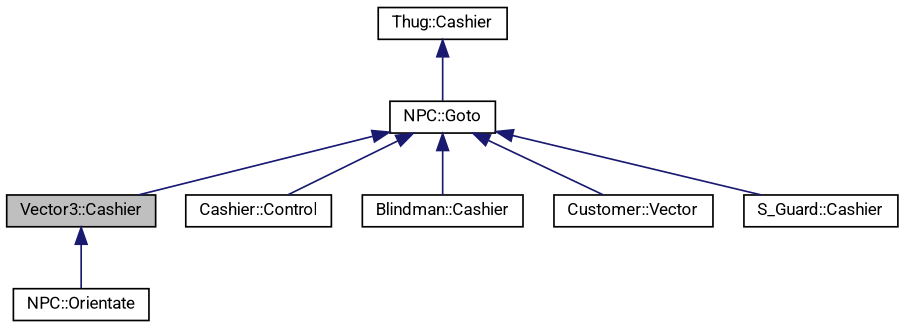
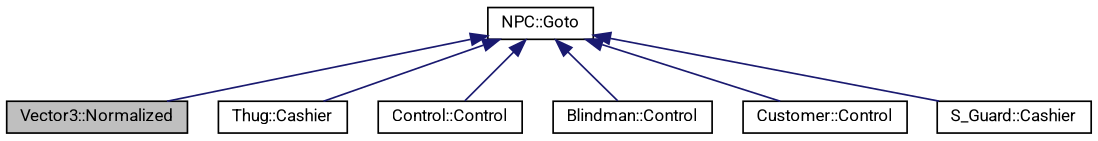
edge "NPC::Goto" -> "Thug::Cashier": reversed
node "Vector3::Cashier": label "Vector3::Cashier" -> "Vector3::Normalized"
node "Cashier::Control": label "Cashier::Control" -> "Control::Control"
node "Blindman::Cashier": label "Blindman::Cashier" -> "Blindman::Control"
node "Customer::Vector": label "Customer::Vector" -> "Customer::Control"
node "NPC::Orientate": removed
